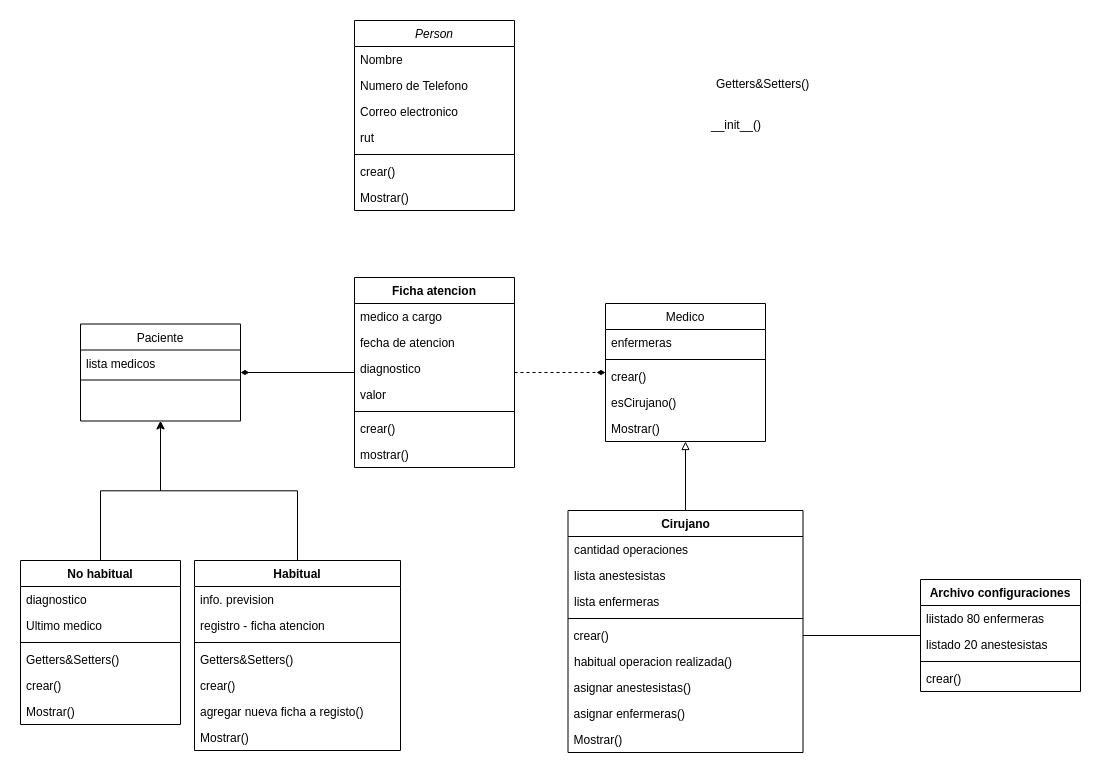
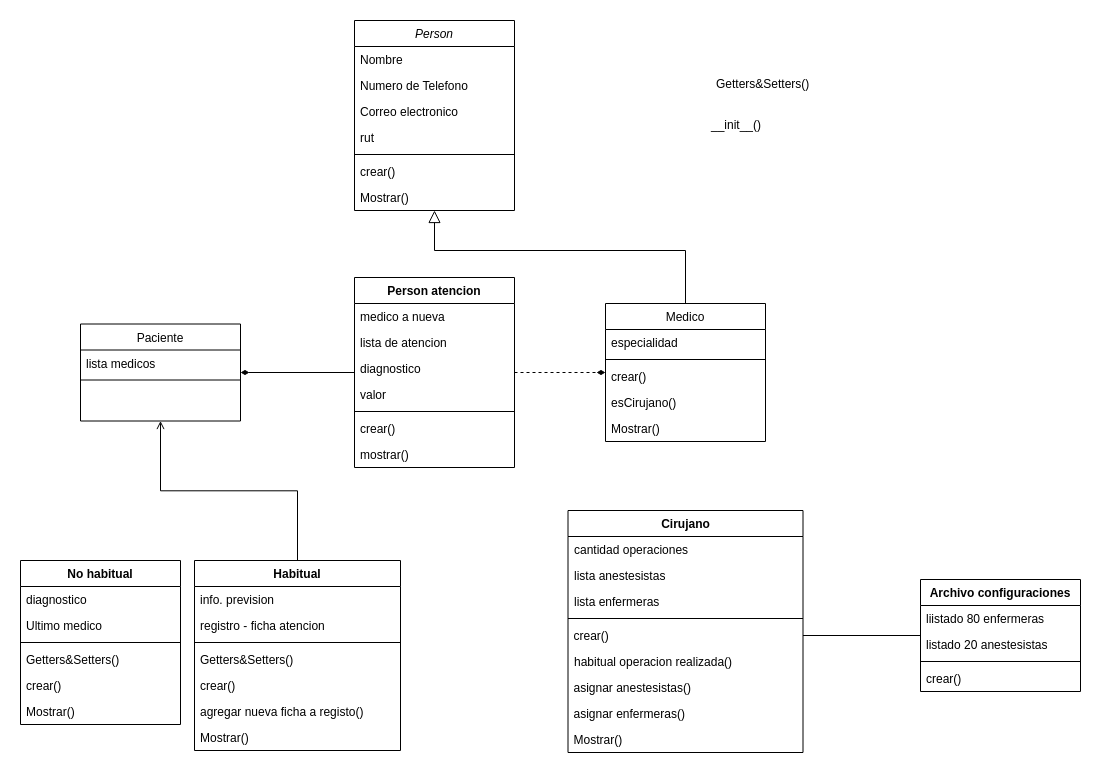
edge "Medico" -> "Person": added
node "Ficha atencion": label "Ficha atencion" -> "Person atencion"
node "medico a cargo": label "medico a cargo" -> "medico a nueva"
node "fecha de atencion": label "fecha de atencion" -> "lista de atencion"
node "enfermeras": label "enfermeras" -> "especialidad"
edge "Cirujano" -> "Medico": removed
edge "No habitual" -> "Paciente": removed
